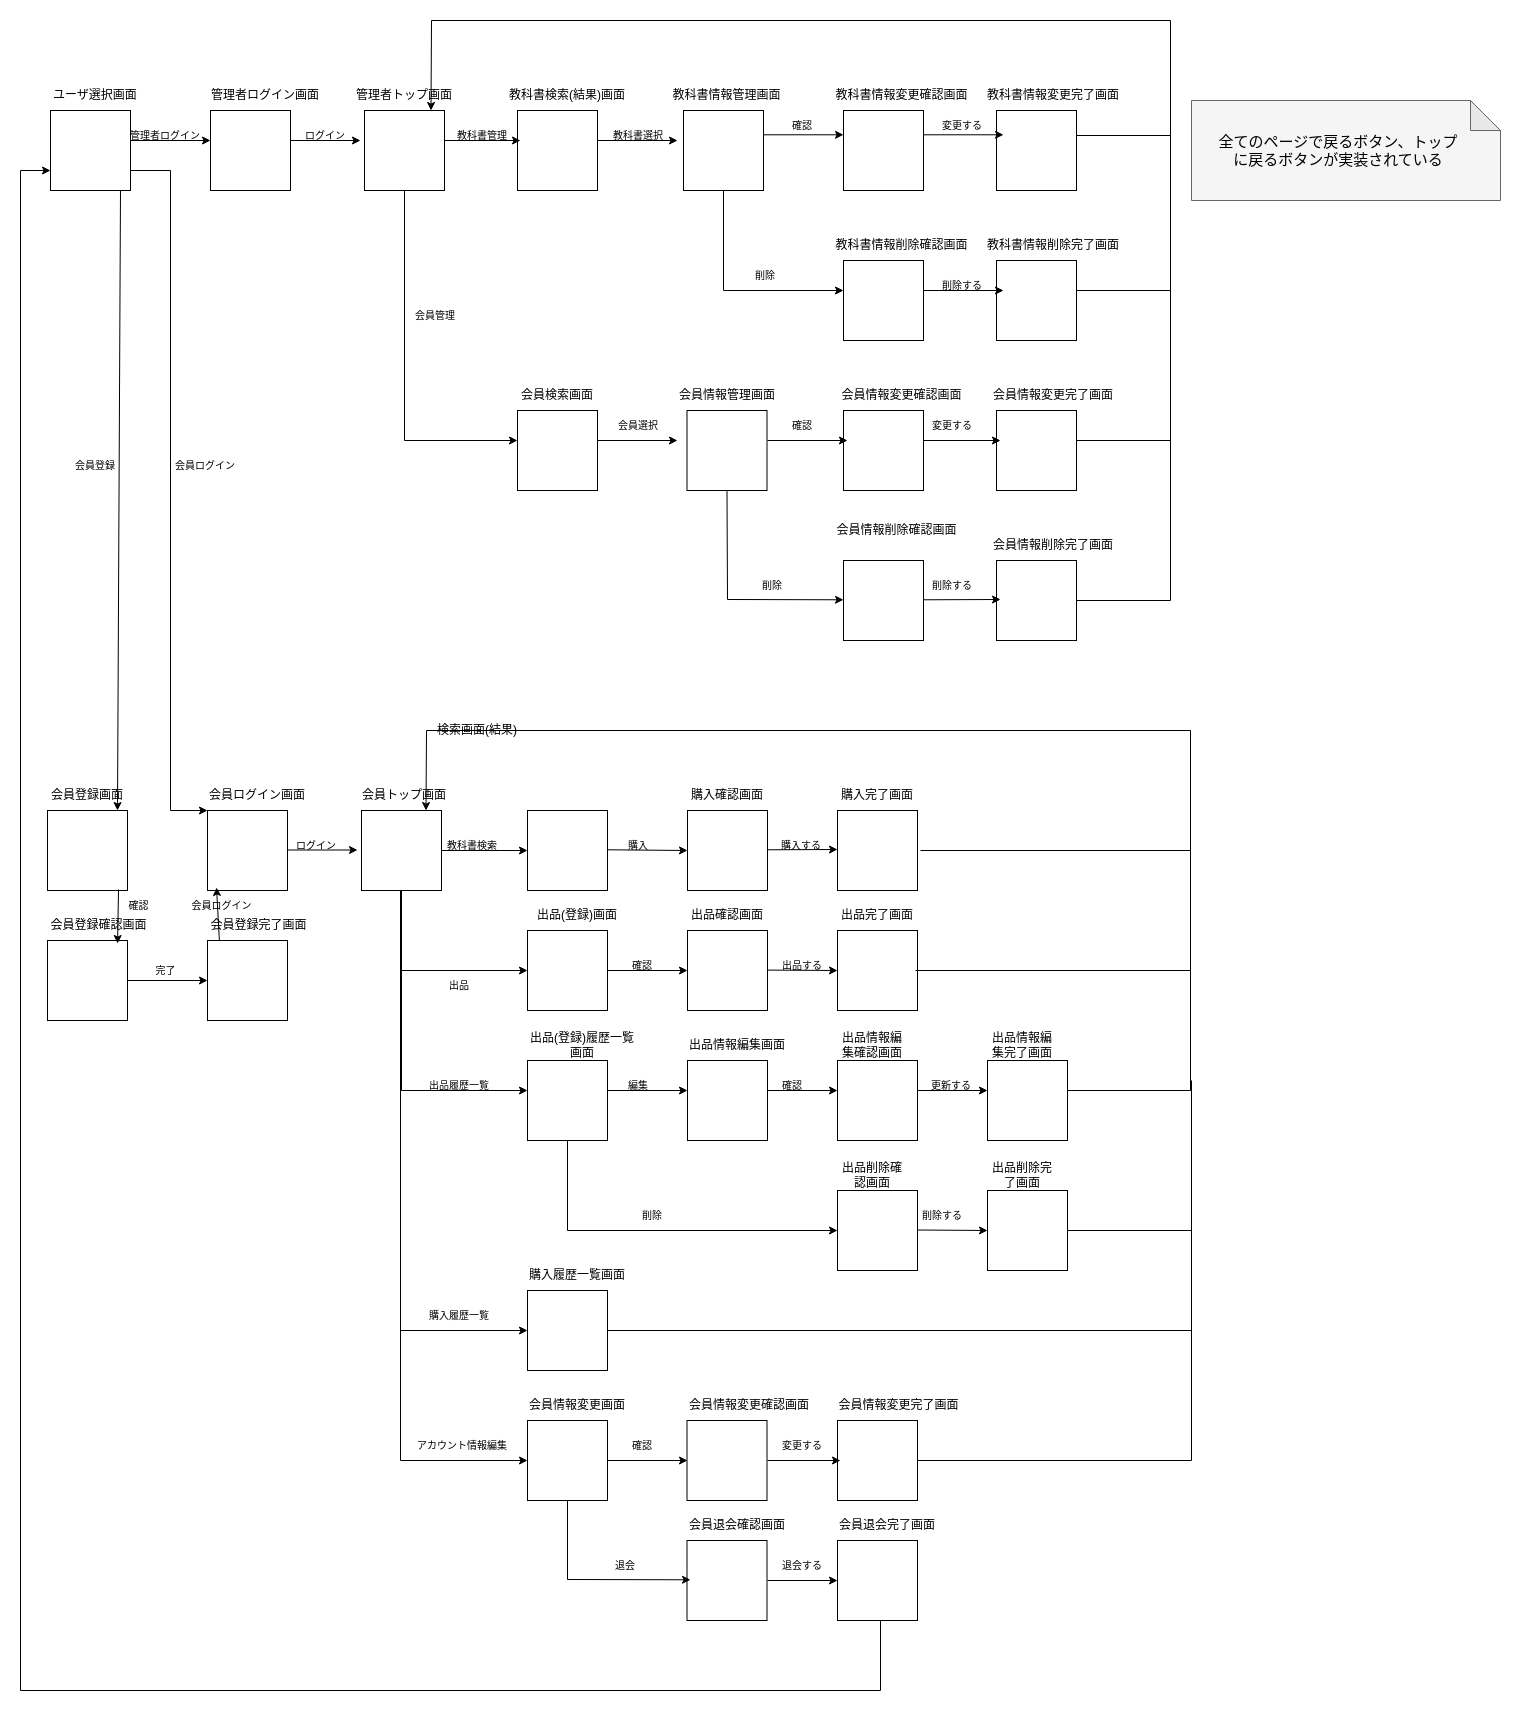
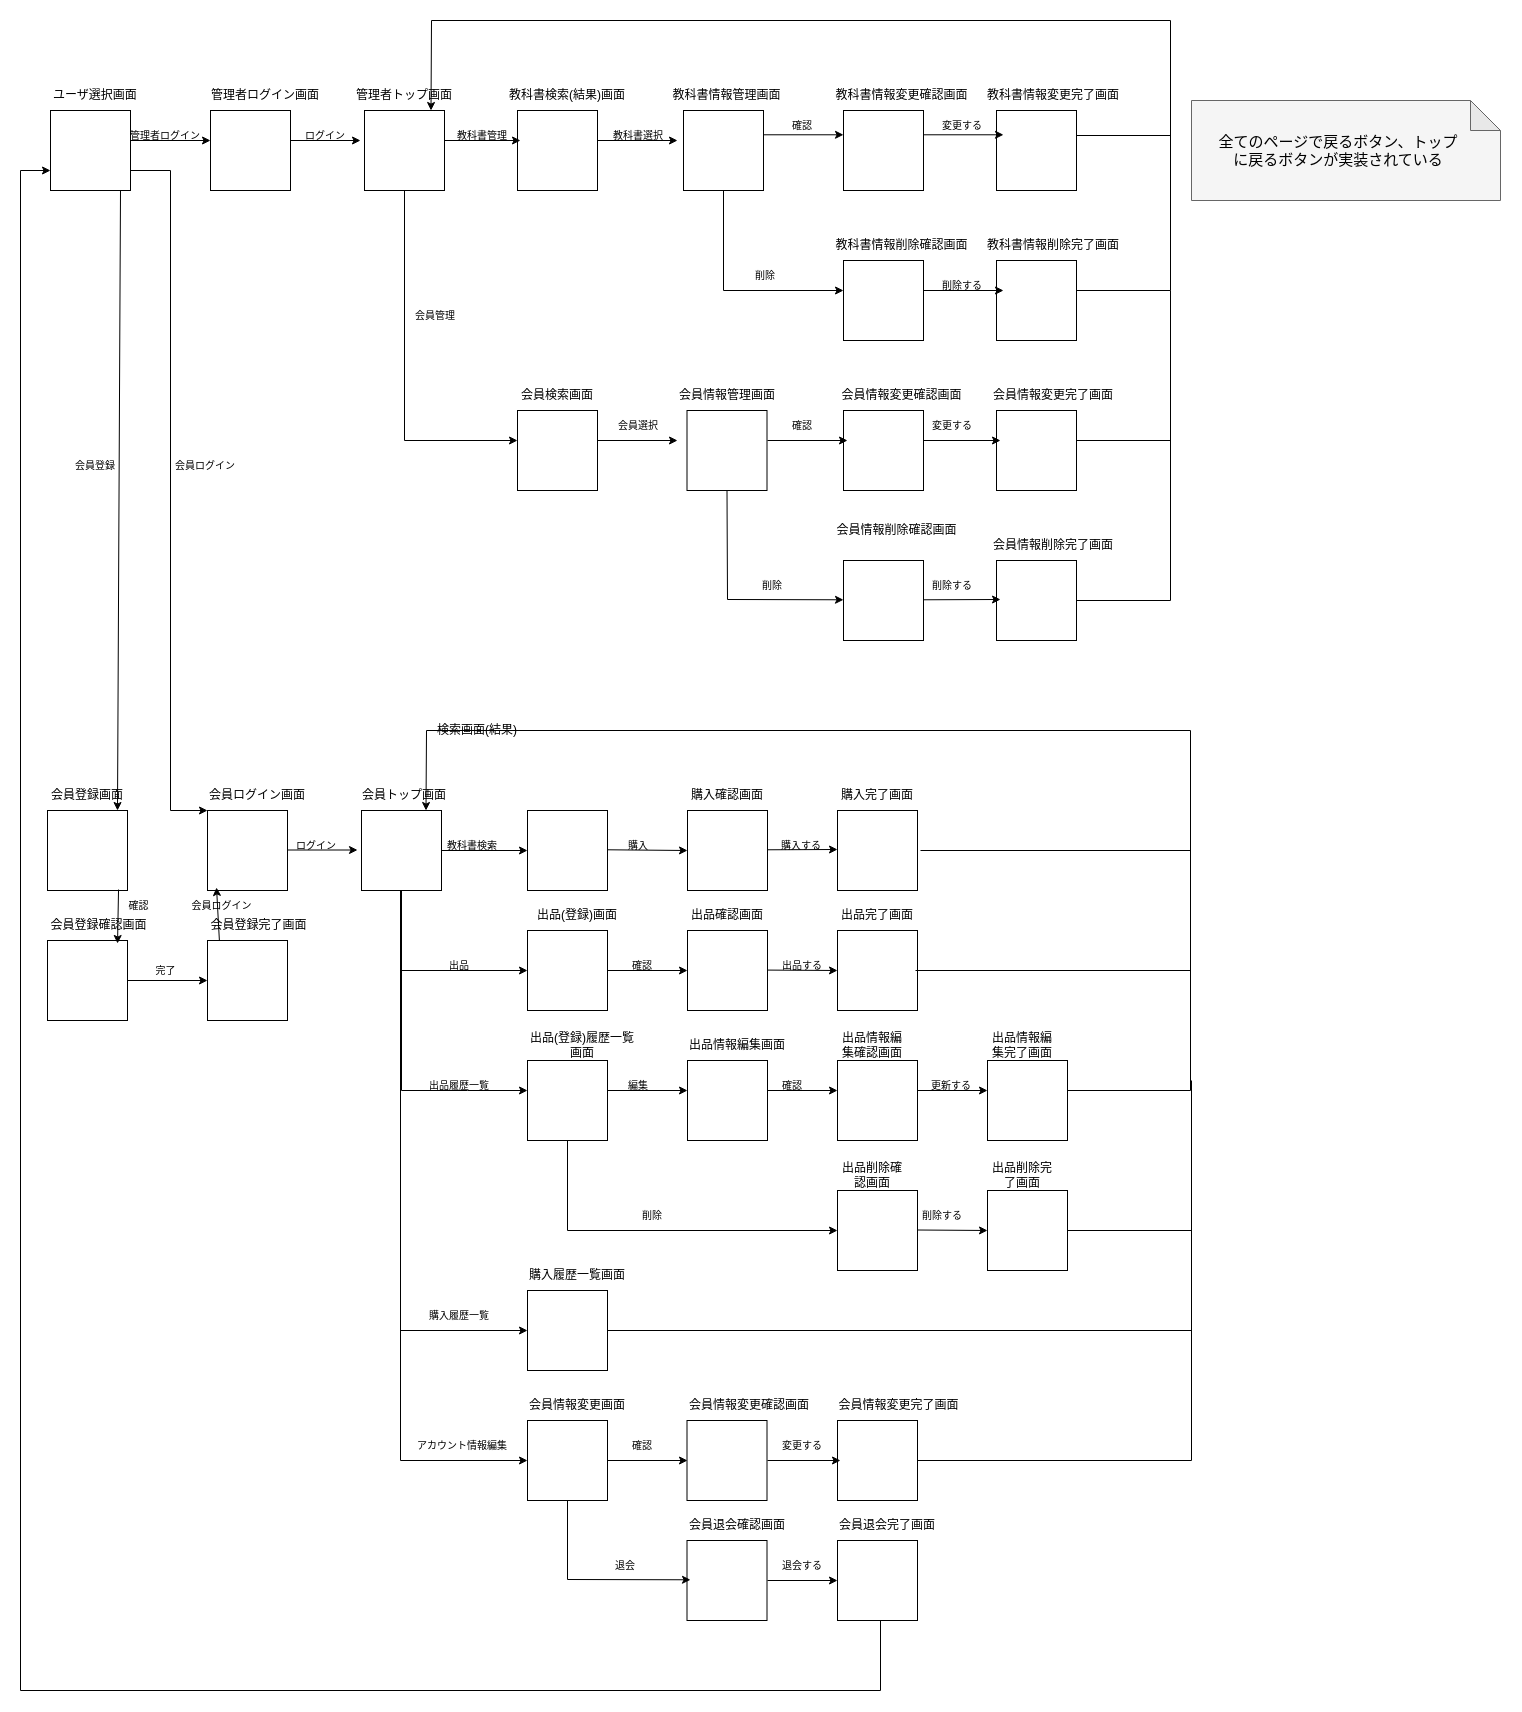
node "出品": moved (460, 986) -> (460, 966)
